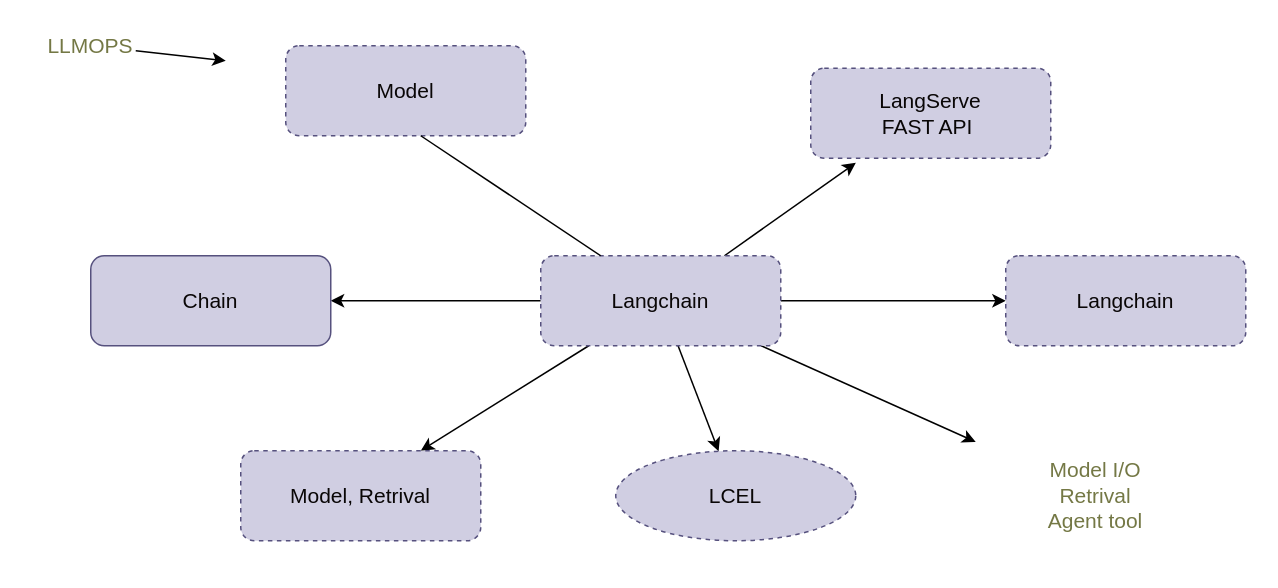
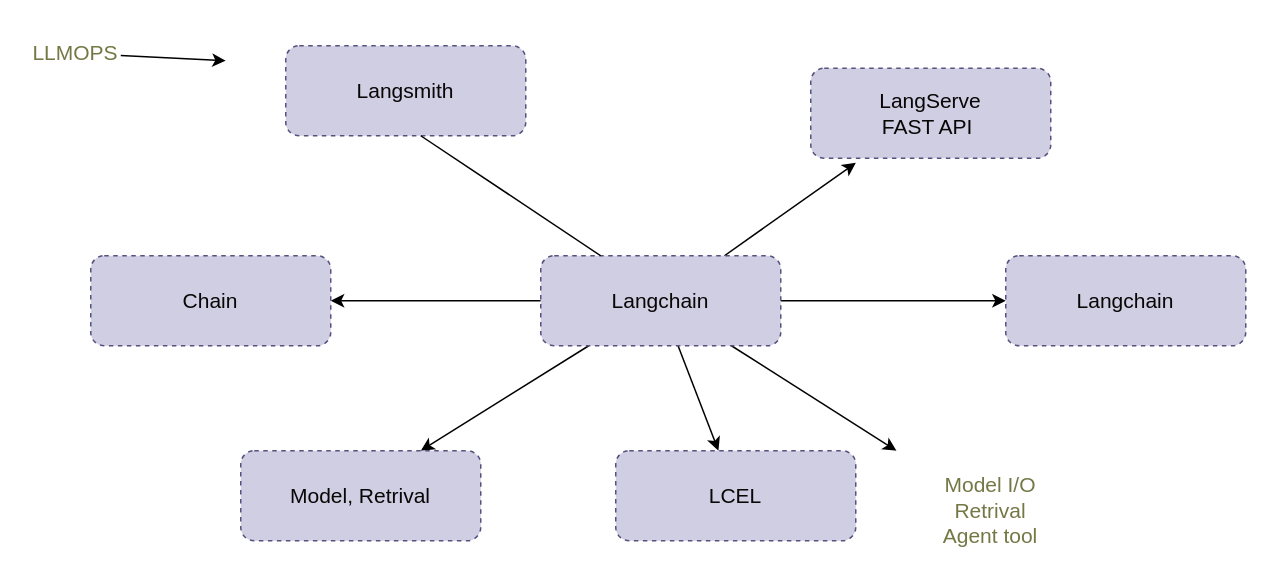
node "LLMOPS": moved (91, 46) -> (76, 53)
node "Model": label "Model" -> "Langsmith"
node "Chain": style solid -> dashed
node "LCEL": shape ellipse -> rounded rectangle
node "Model I/O Retrival Agent tool": moved (1096, 496) -> (991, 511)
